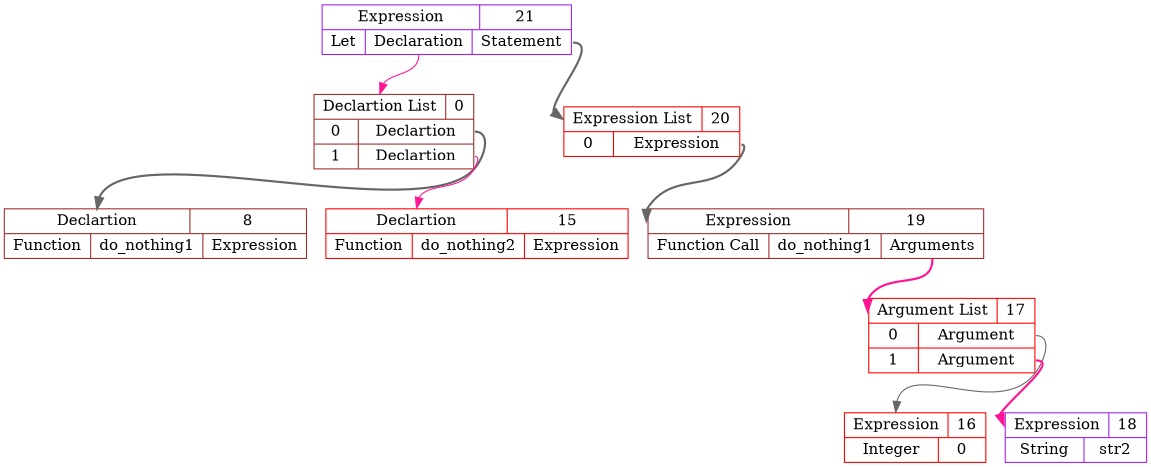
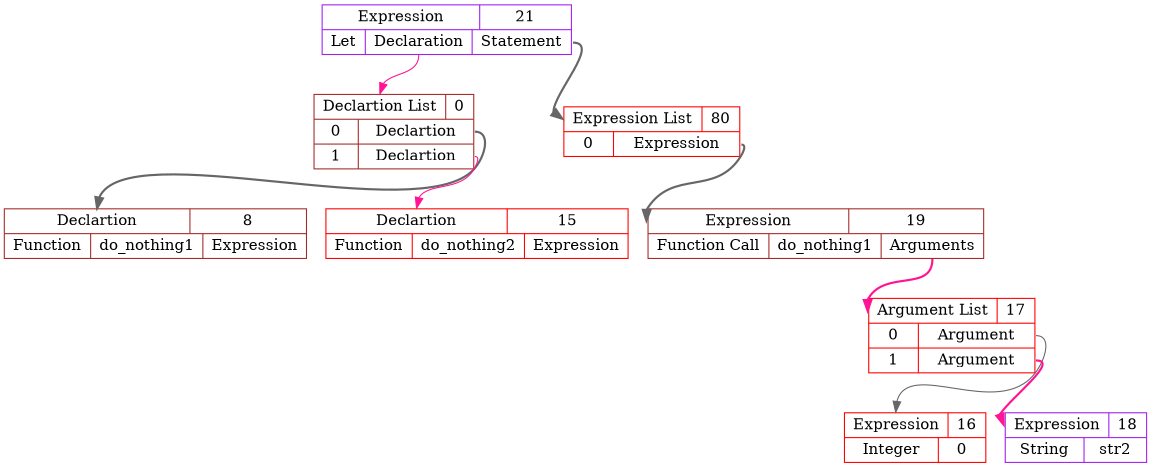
node "Expression List": text "20" -> "80"
